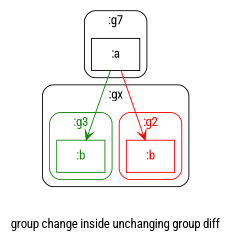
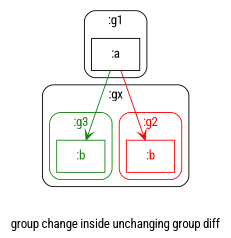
cluster ":g7": label ":g7" -> ":g1"
